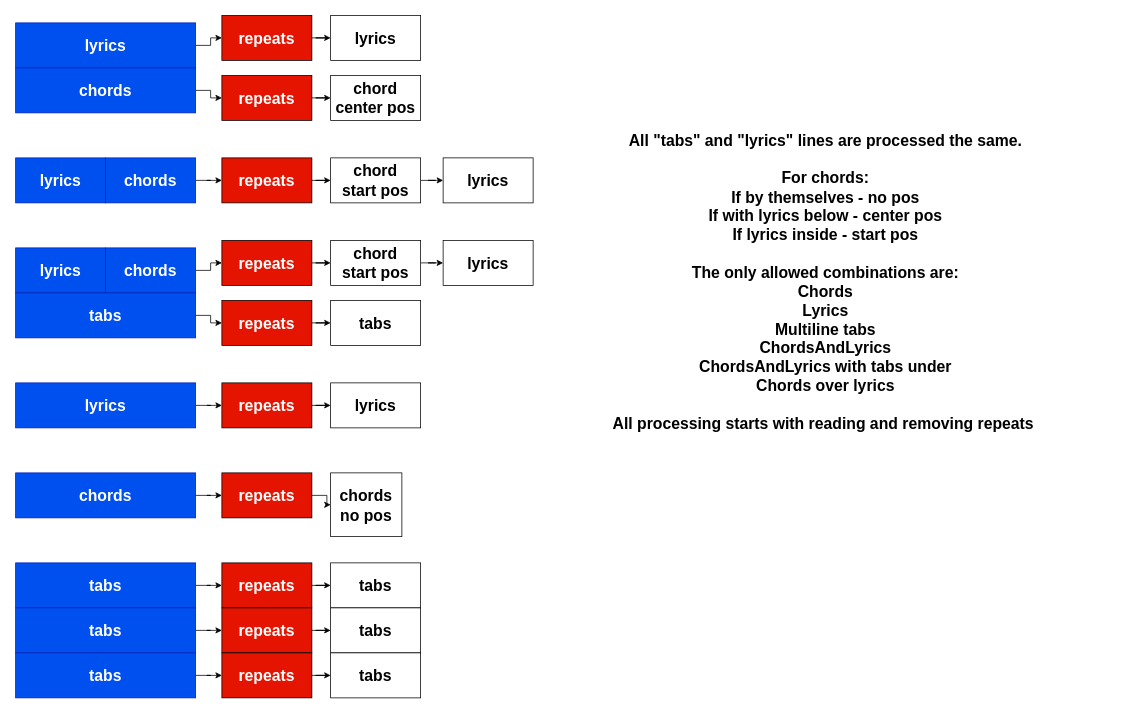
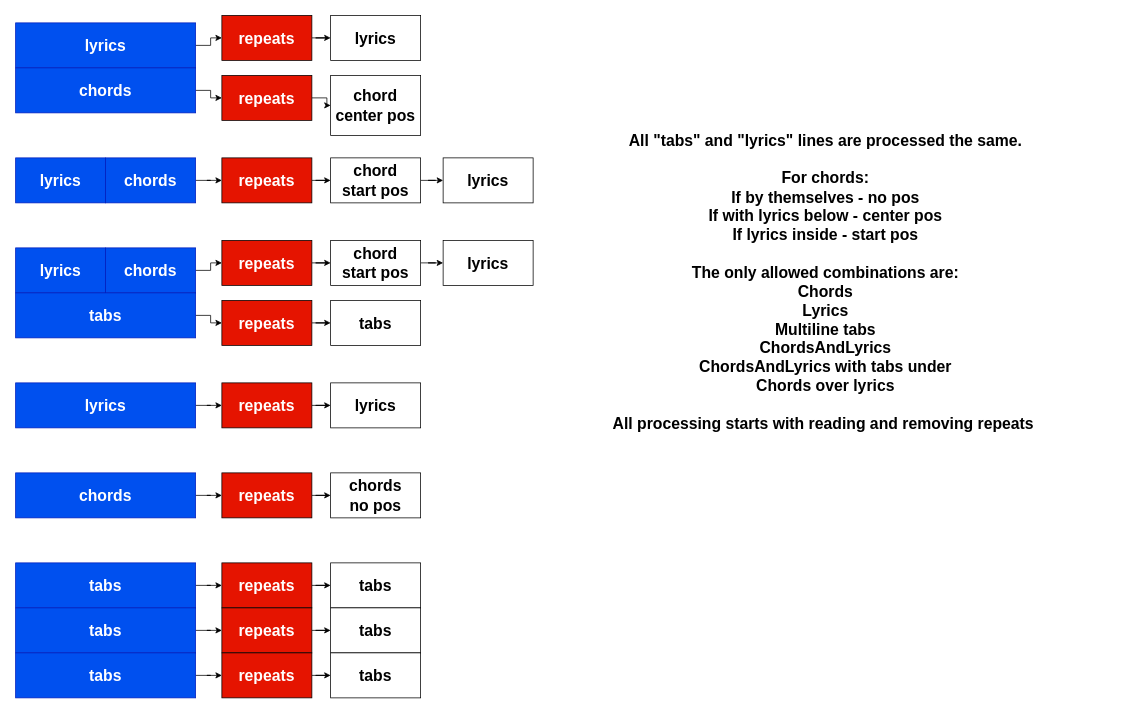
node "chord center pos": size 90x45 -> 90x60
node "chords no pos": size 71x64 -> 90x45
